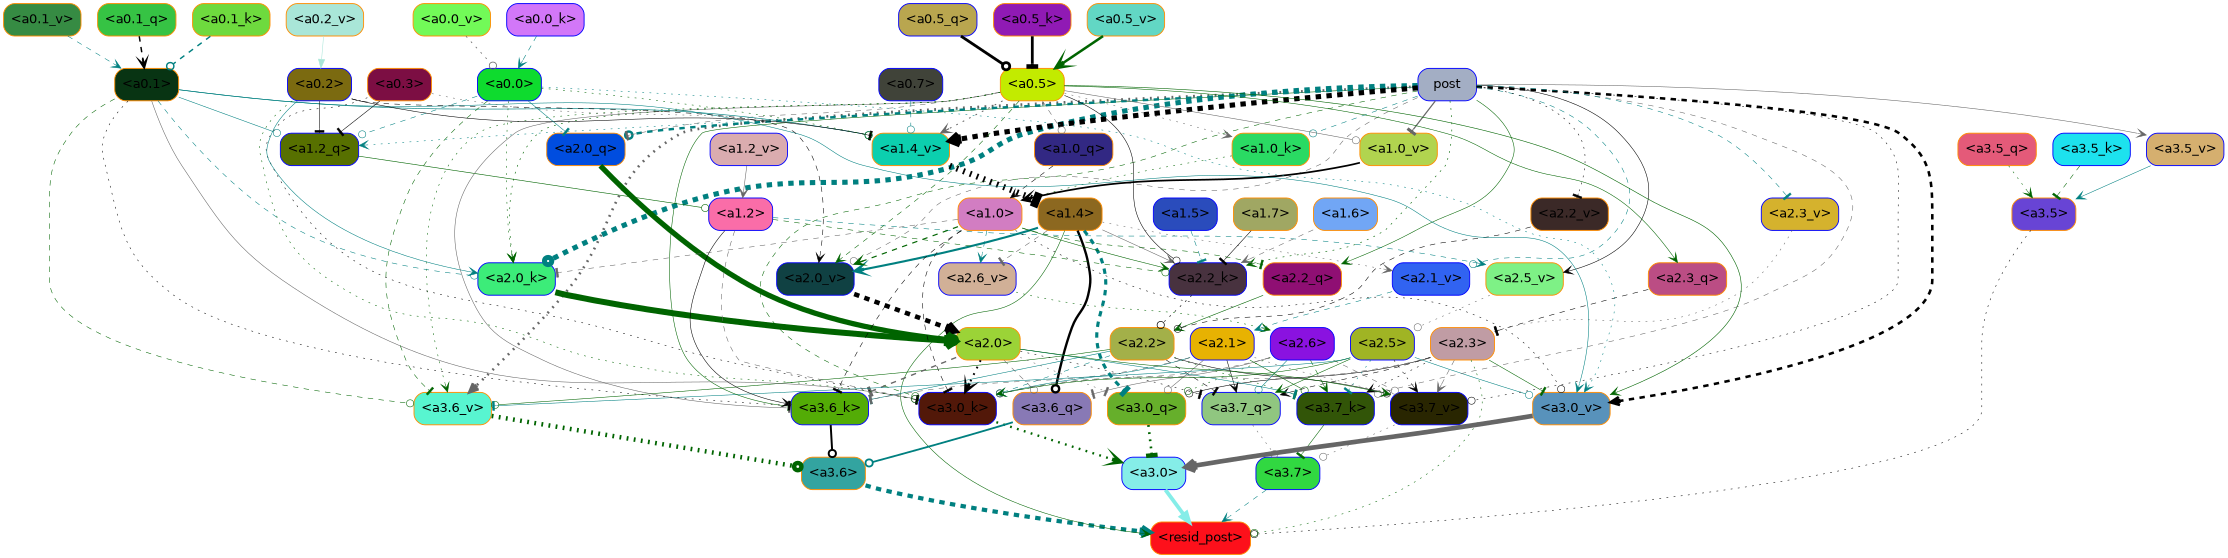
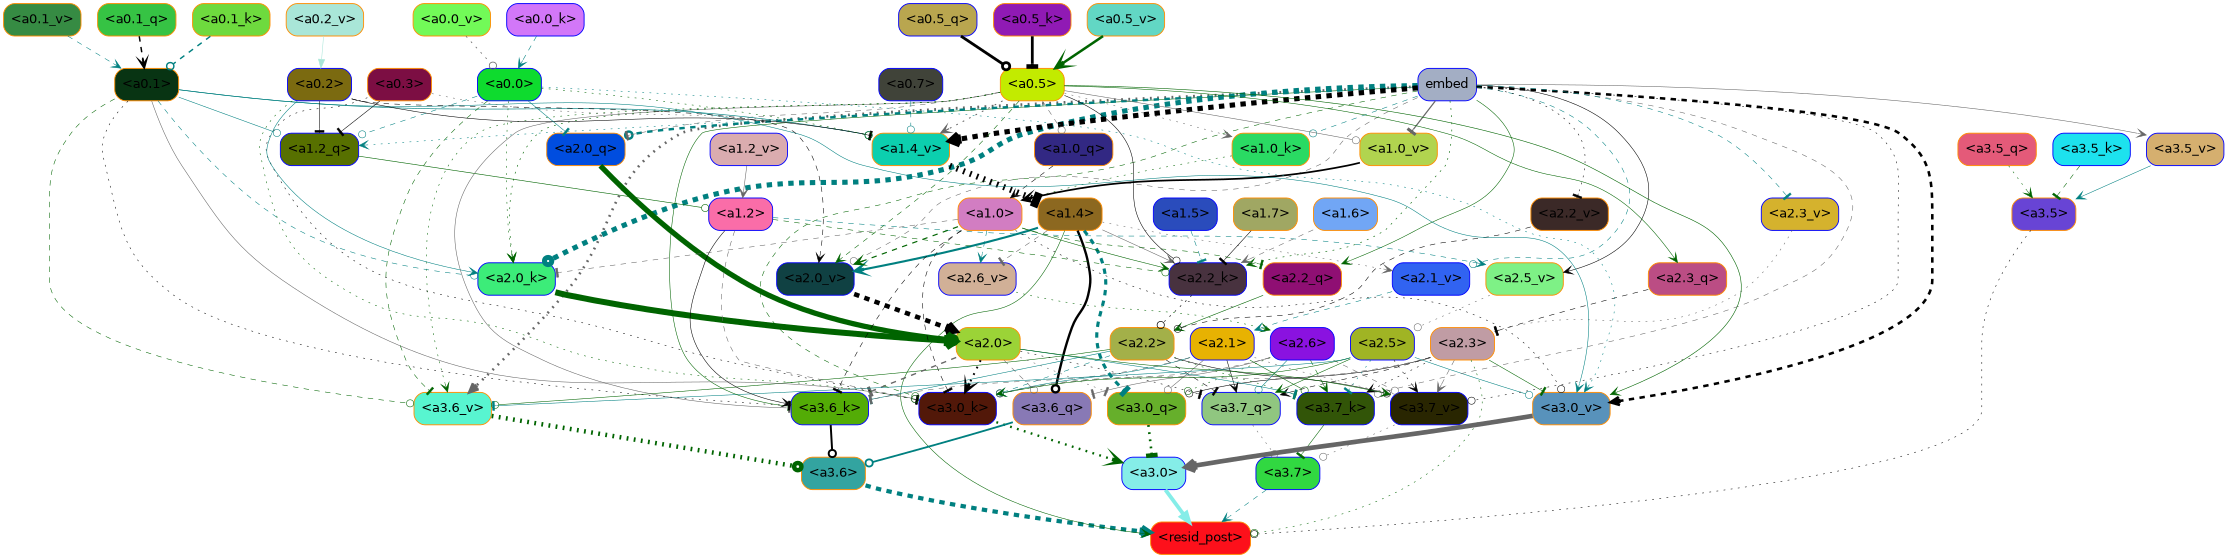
node "post": label "post" -> "embed"
